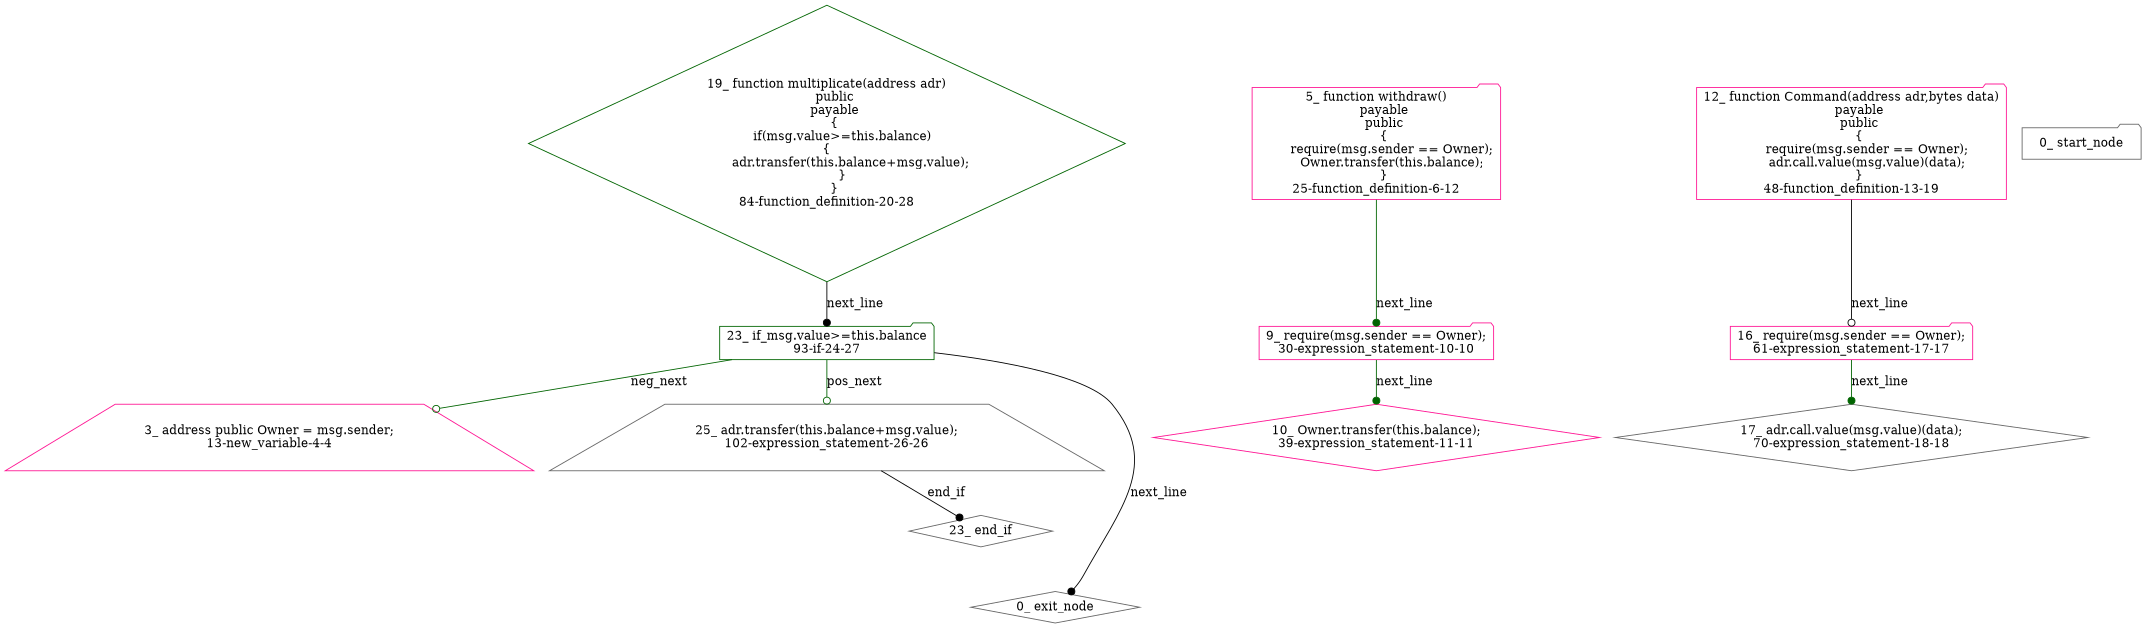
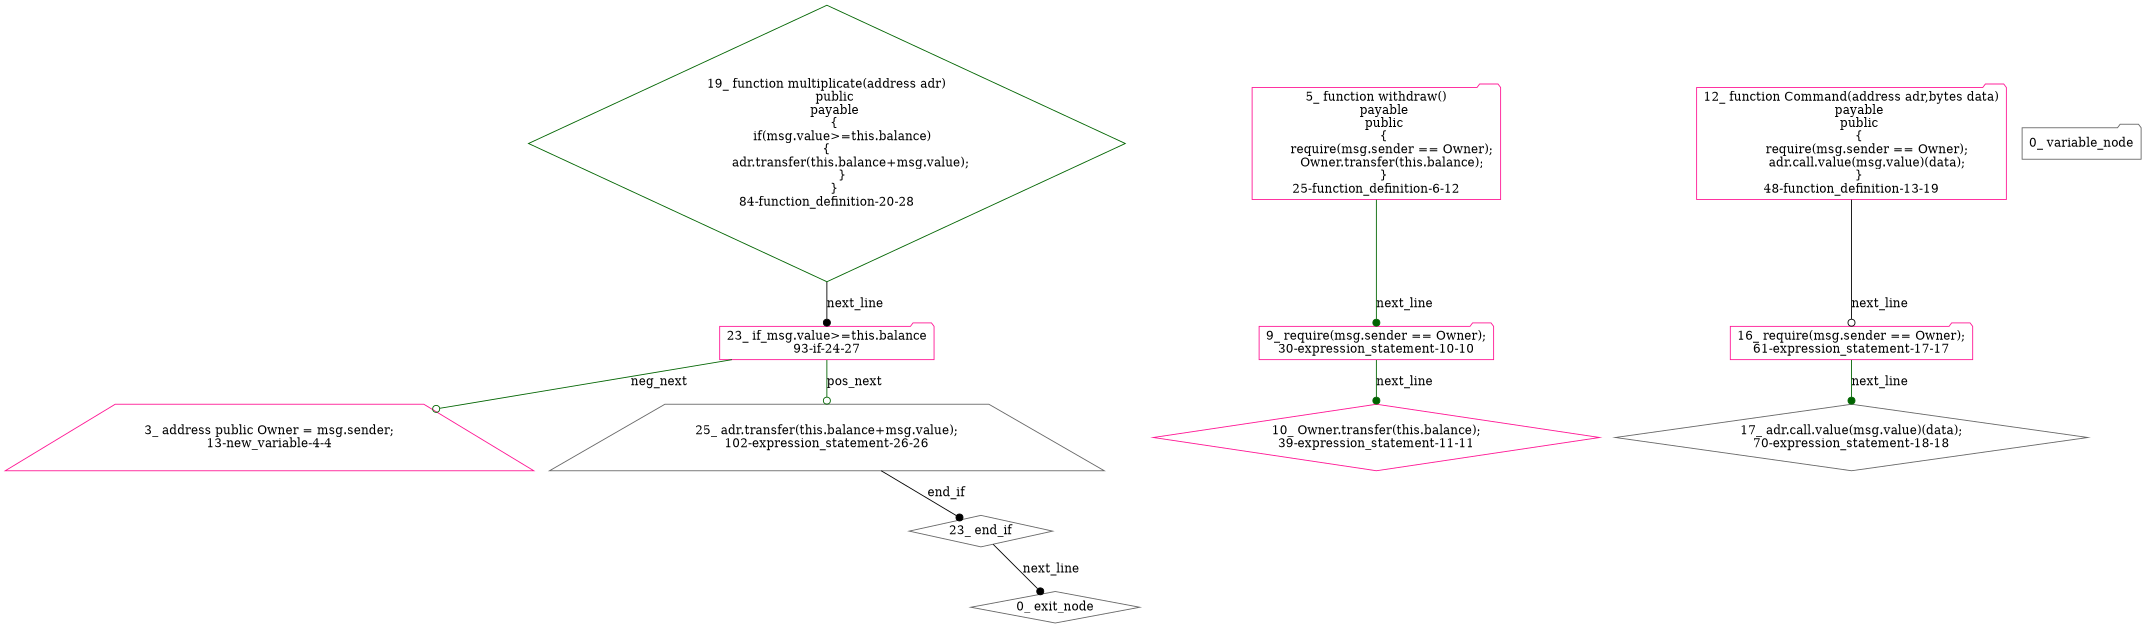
node "0_ start_node": label "0_ start_node" -> "0_ variable_node"
node "23_ if_msg.value>=this.balance 93-if-24-27": color darkgreen -> deeppink
edge "23_ if_msg.value>=this.balance 93-if-24-27" -> "0_ exit_node": now "23_ end_if" -> "0_ exit_node"
